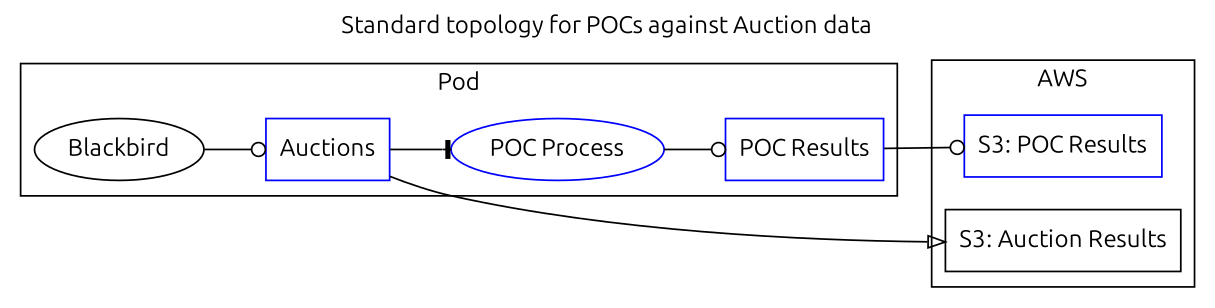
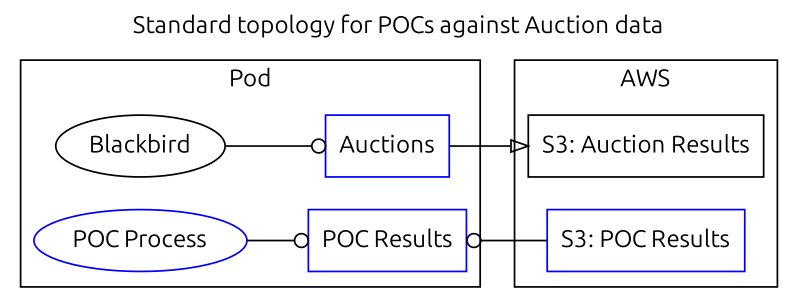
edge "POC Results" -> "S3: POC Results": reversed
edge "Auctions" -> "POC Process": removed
